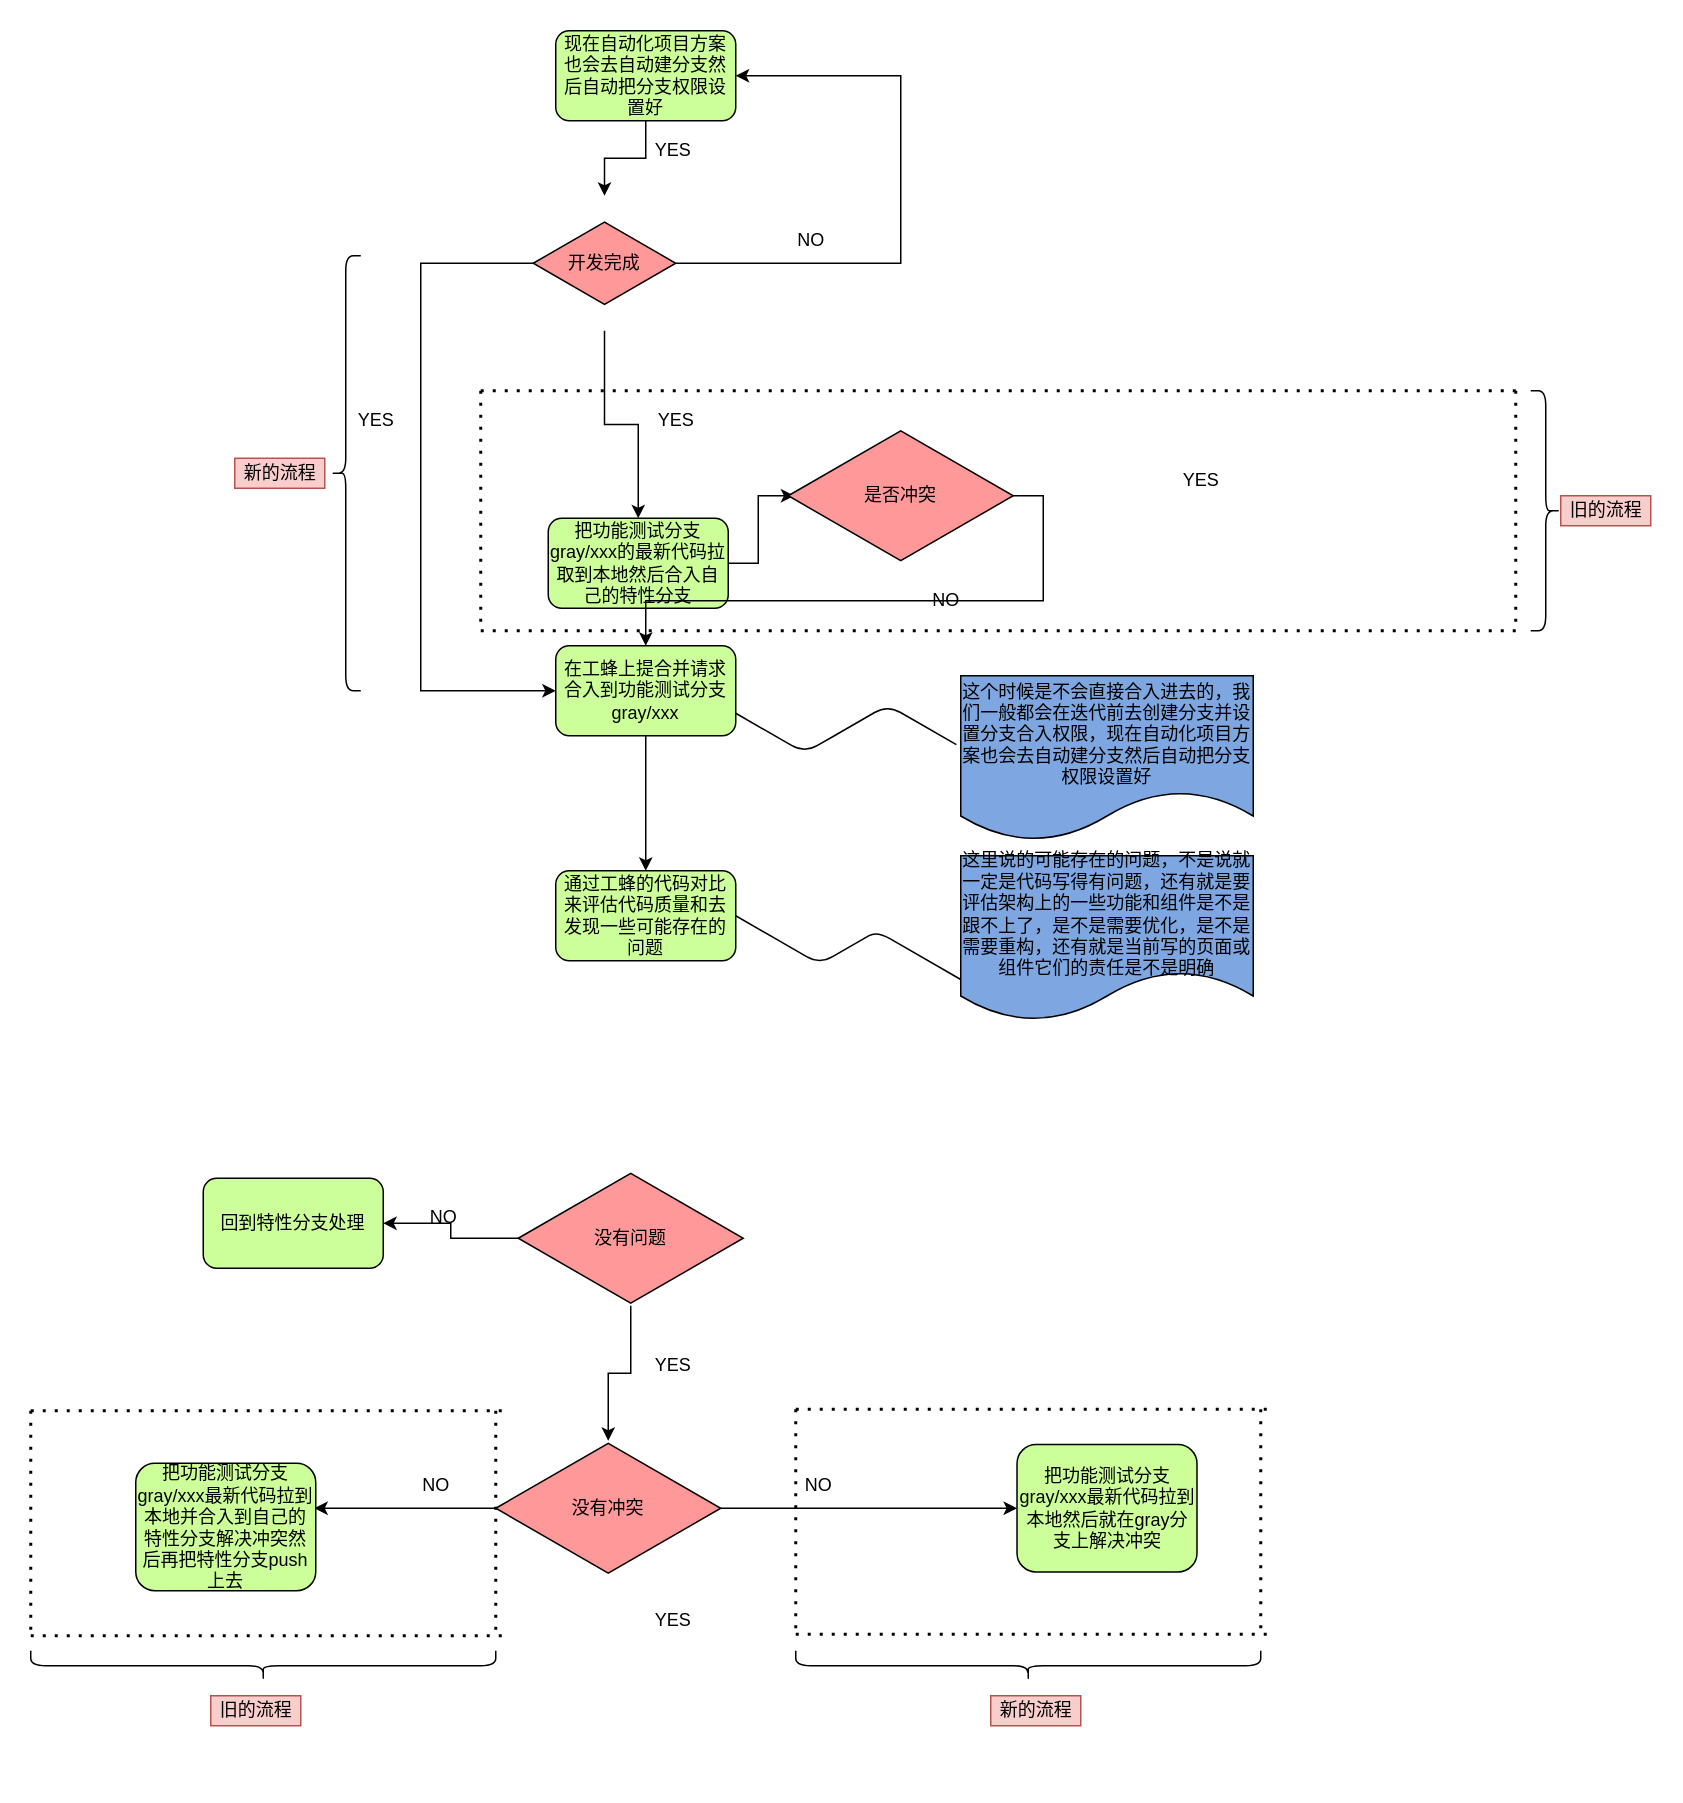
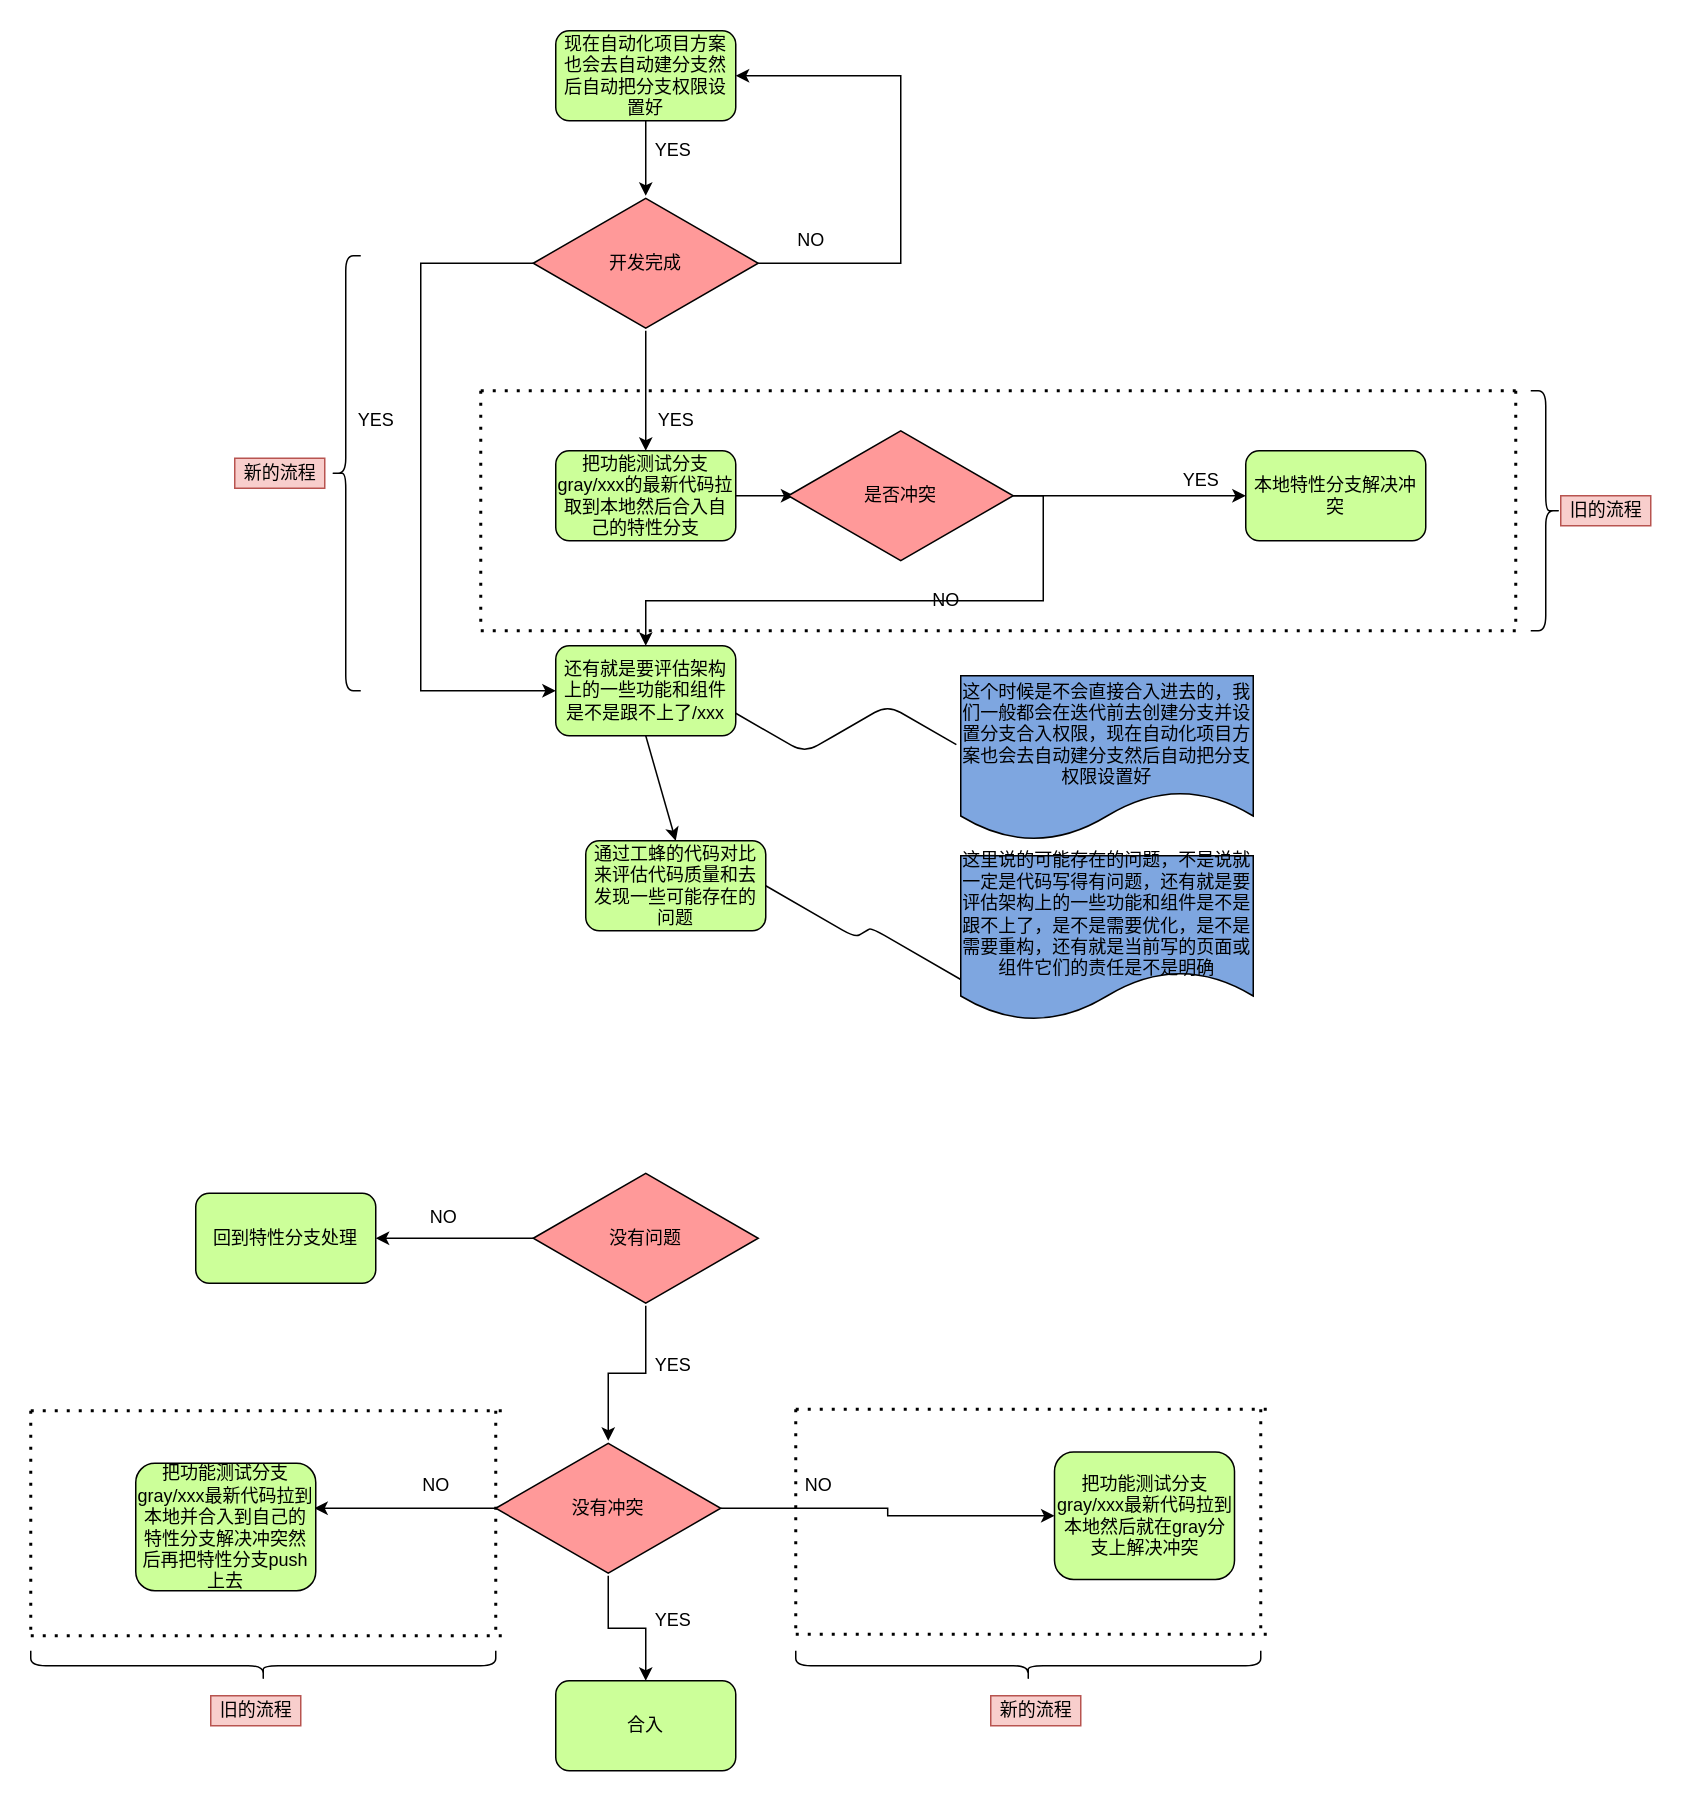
node "开发完成": size 143x135 -> 225x135
edge "是否冲突" -> "本地特性分支解决冲突": added
node "本地特性分支解决冲突": added
node "把功能测试分支gray/xxx的最新代码拉取到本地然后合入自己的特性分支": moved (638, 563) -> (646, 496)
node "在工蜂上提合并请求合入到功能测试分支gray/xxx": label "在工蜂上提合并请求合入到功能测试分支gray/xxx" -> "还有就是要评估架构上的一些功能和组件是不是跟不上了/xxx"
node "通过工蜂的代码对比来评估代码质量和去发现一些可能存在的问题": moved (646, 916) -> (676, 886)
node "回到特性分支处理": moved (293, 1223) -> (286, 1238)
node "没有问题": moved (631, 1238) -> (646, 1238)
node "把功能测试分支gray/xxx最新代码拉到本地然后就在gray分支上解决冲突": moved (1107, 1508) -> (1145, 1516)
edge "没有冲突" -> "合入": added
node "合入": added
